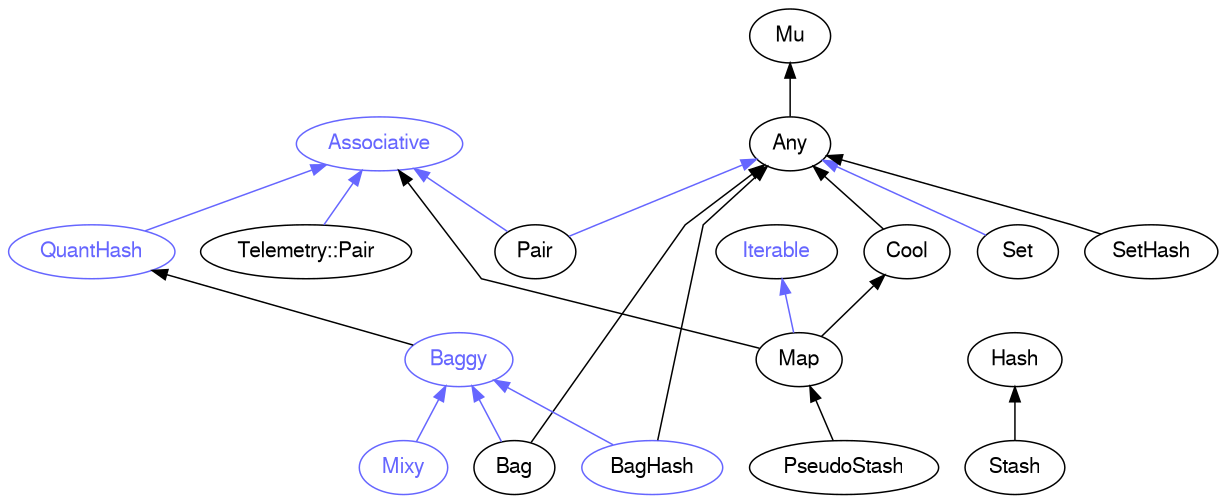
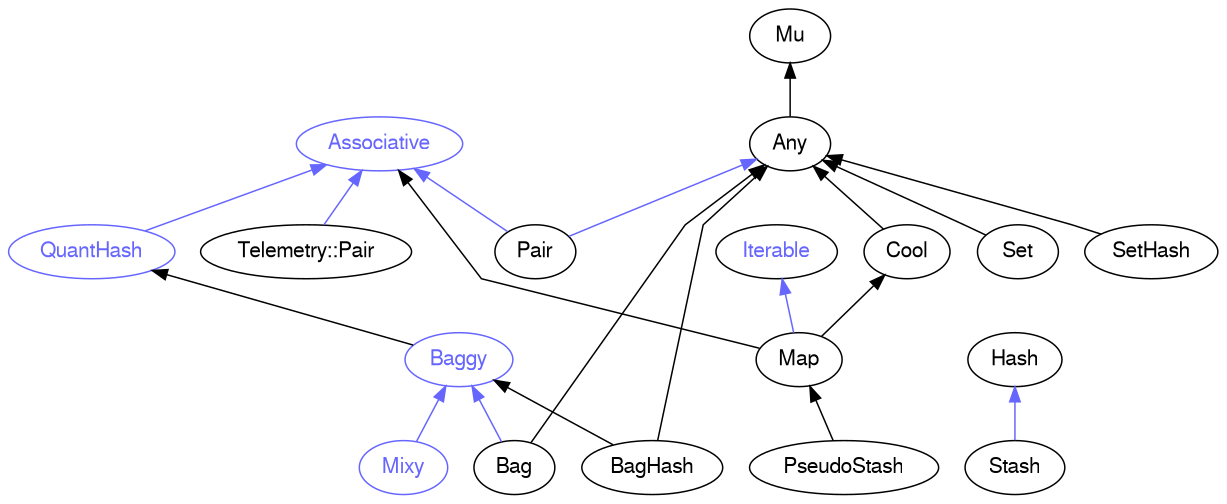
edge "Set" -> "Any": color #6666ff -> #000000
edge "BagHash" -> "Baggy": color #6666ff -> #000000
edge "Stash" -> "Hash": color #000000 -> #6666ff
node "BagHash": color #6666ff -> #000000
